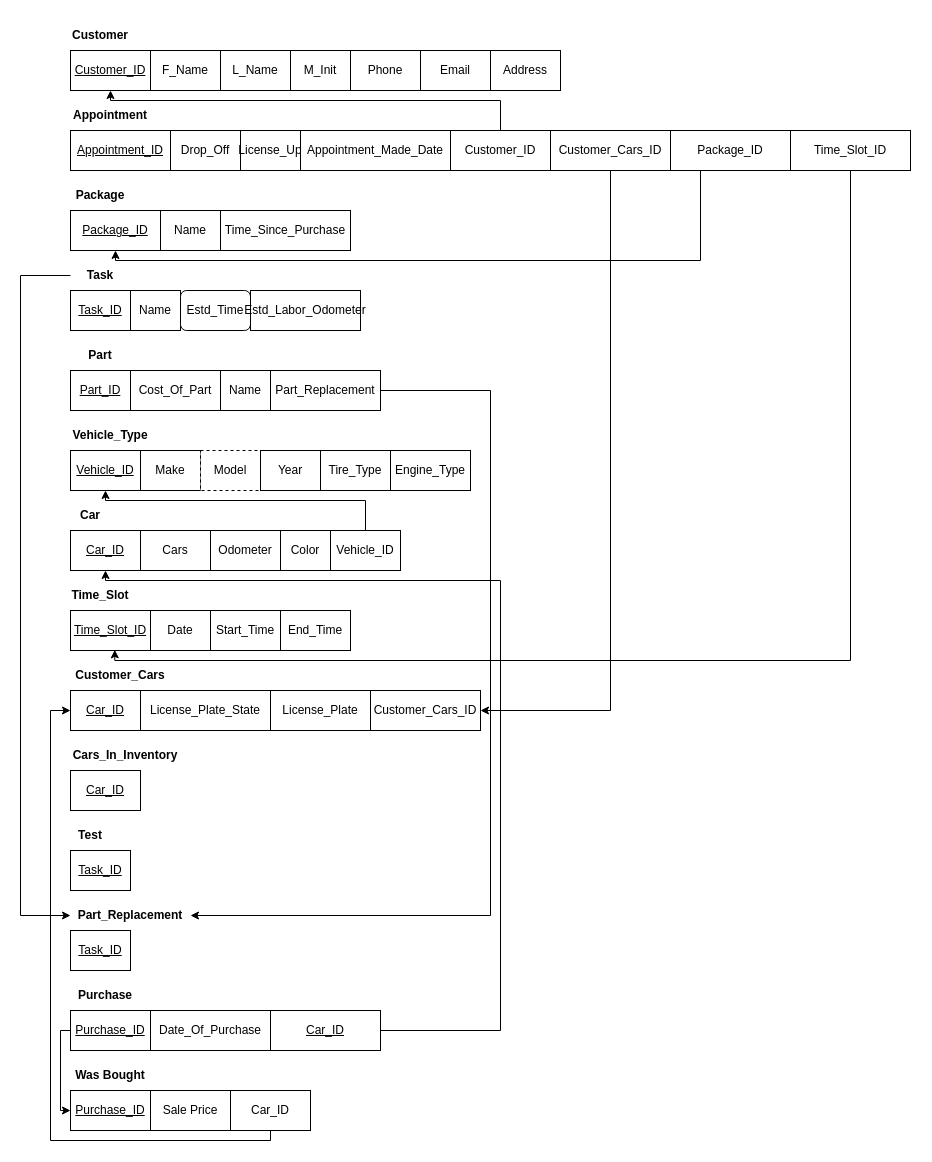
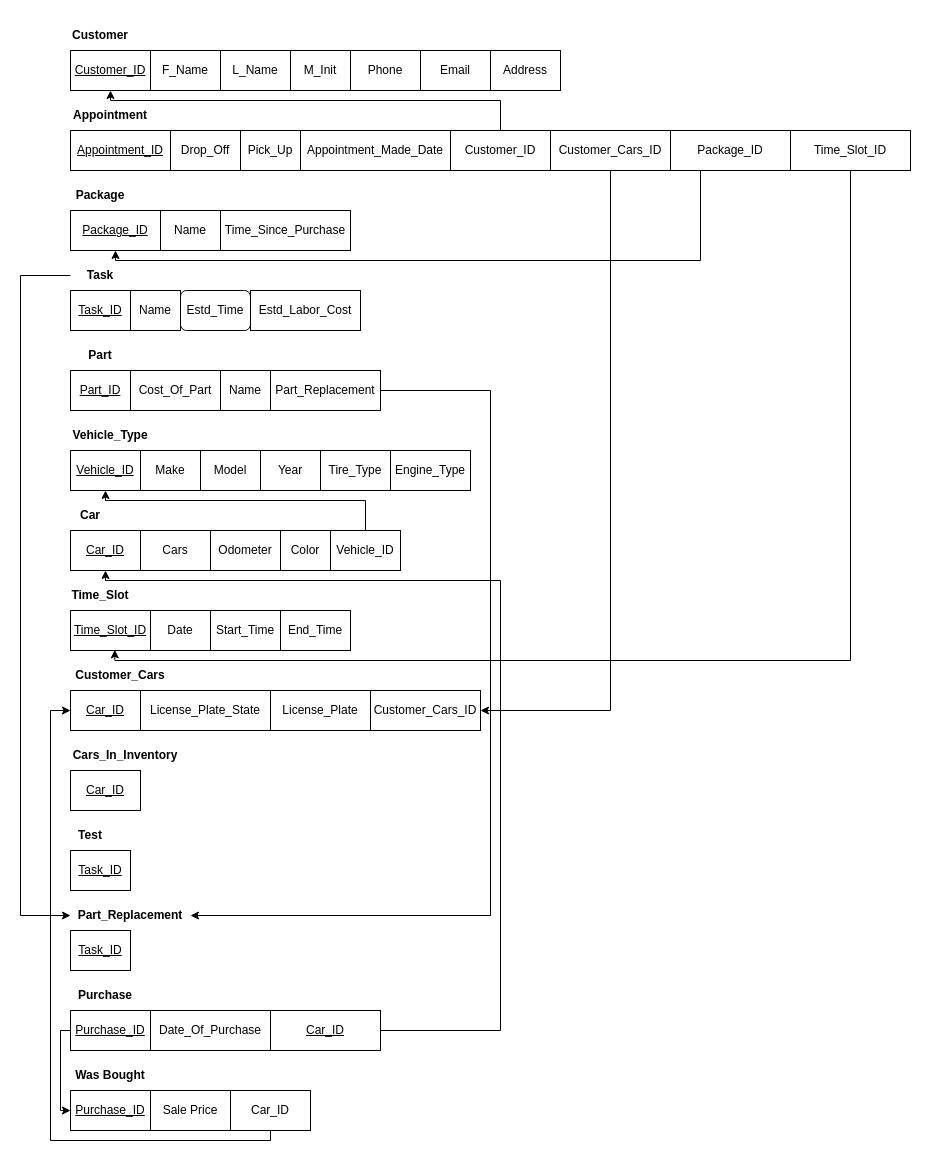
node "License_Up": label "License_Up" -> "Pick_Up"
node "Estd_Labor_Odometer": label "Estd_Labor_Odometer" -> "Estd_Labor_Cost"
node "Model": style dashed -> solid
